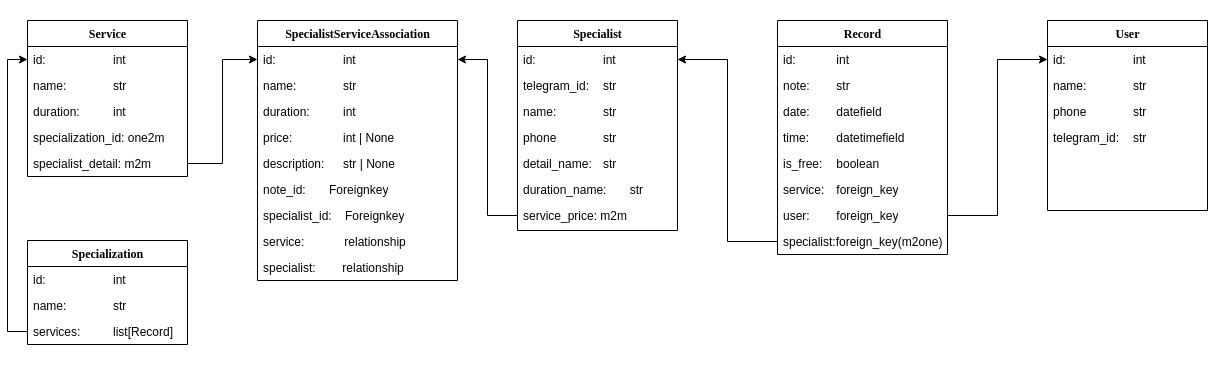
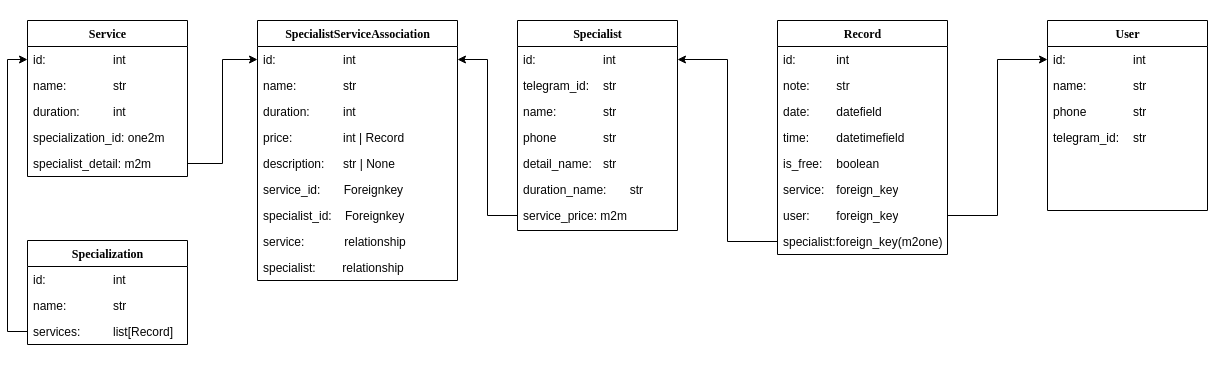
node "price: int | None": label "price: int | None" -> "price: int | Record"
node "note_id: Foreignkey": label "note_id: Foreignkey" -> "service_id: Foreignkey"
